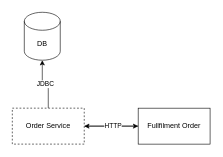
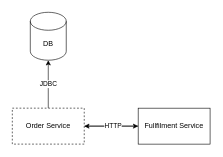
node "DB": moved (42, 36) -> (48, 36)
node "Fullfilment Order": label "Fullfilment Order" -> "Fullfilment Service"
